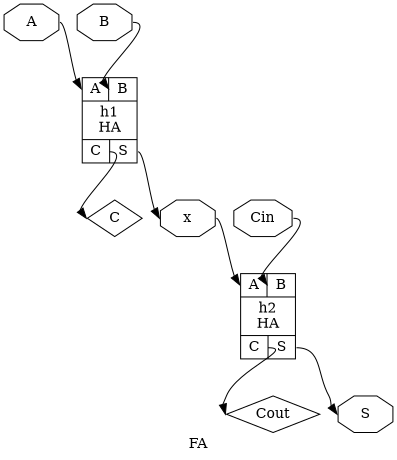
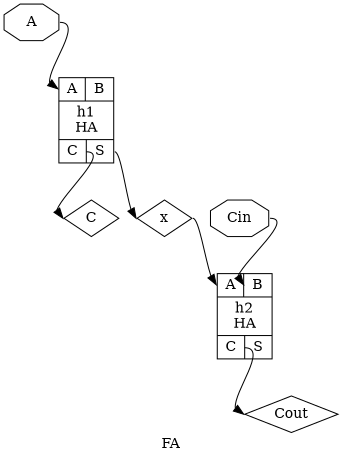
node "B": removed
node "x": shape octagon -> diamond
node "S": removed
